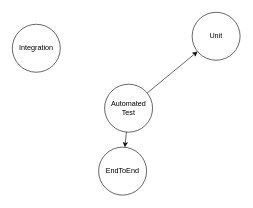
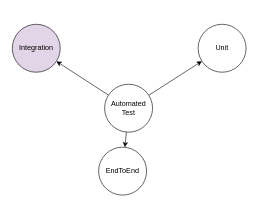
node "Unit": moved (216, 36) -> (222, 48)
node "Integration": fillcolor #ffffff -> #e1d5e7
edge "Automated Test" -> "Integration": added
